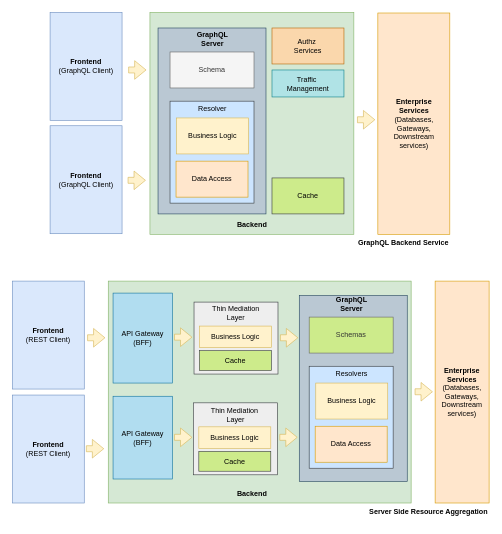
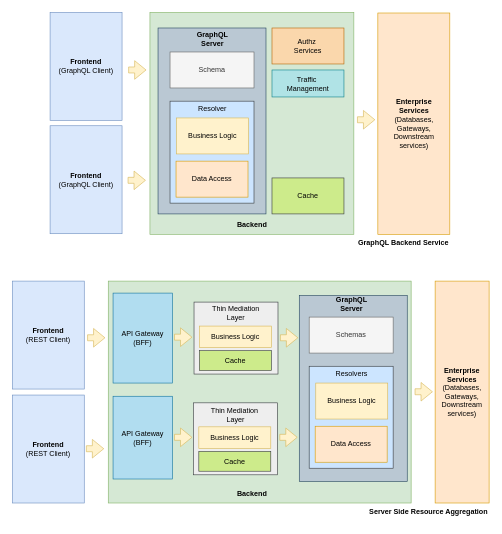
node "Schemas": fillcolor #cdeb8b -> #f5f5f5
